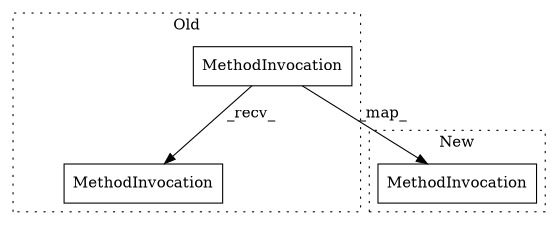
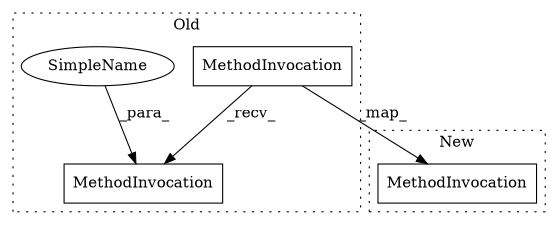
node "SimpleName": added
